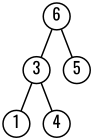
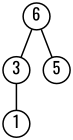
node "4": removed
